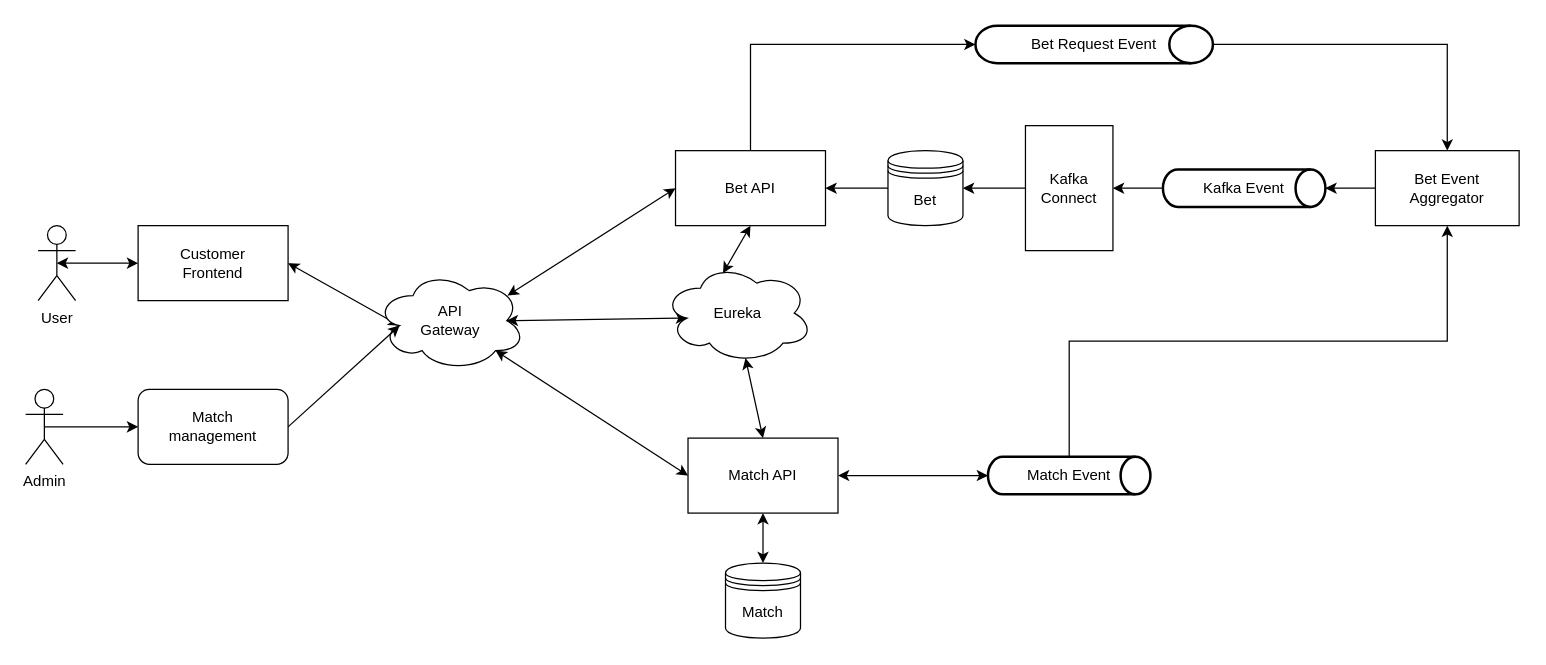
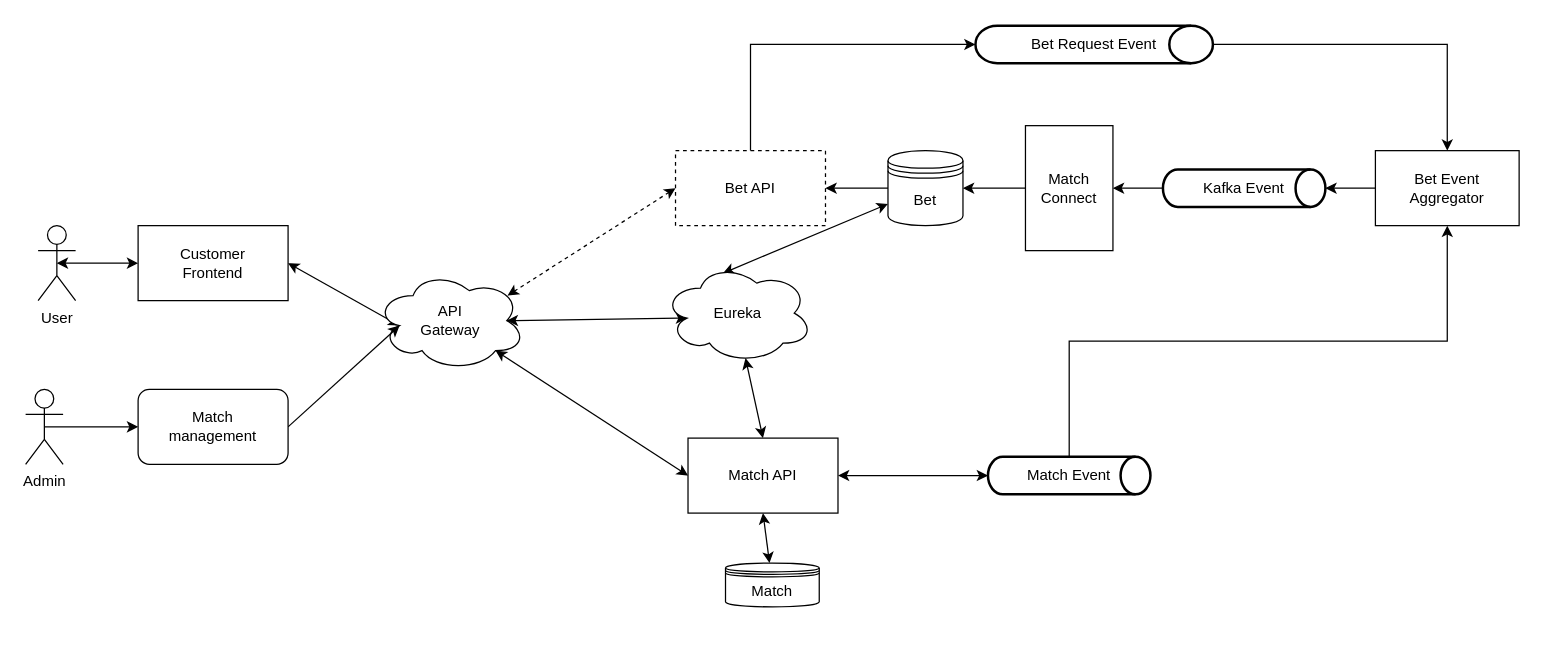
node "Bet API": style solid -> dashed
node "Kafka Connect": label "Kafka Connect" -> "Match Connect"
edge "Bet API" -- "API Gateway": style solid -> dashed
edge "Bet API" -- "Eureka": now "Bet" -- "Eureka"
node "Match": size 75x75 -> 94x44
